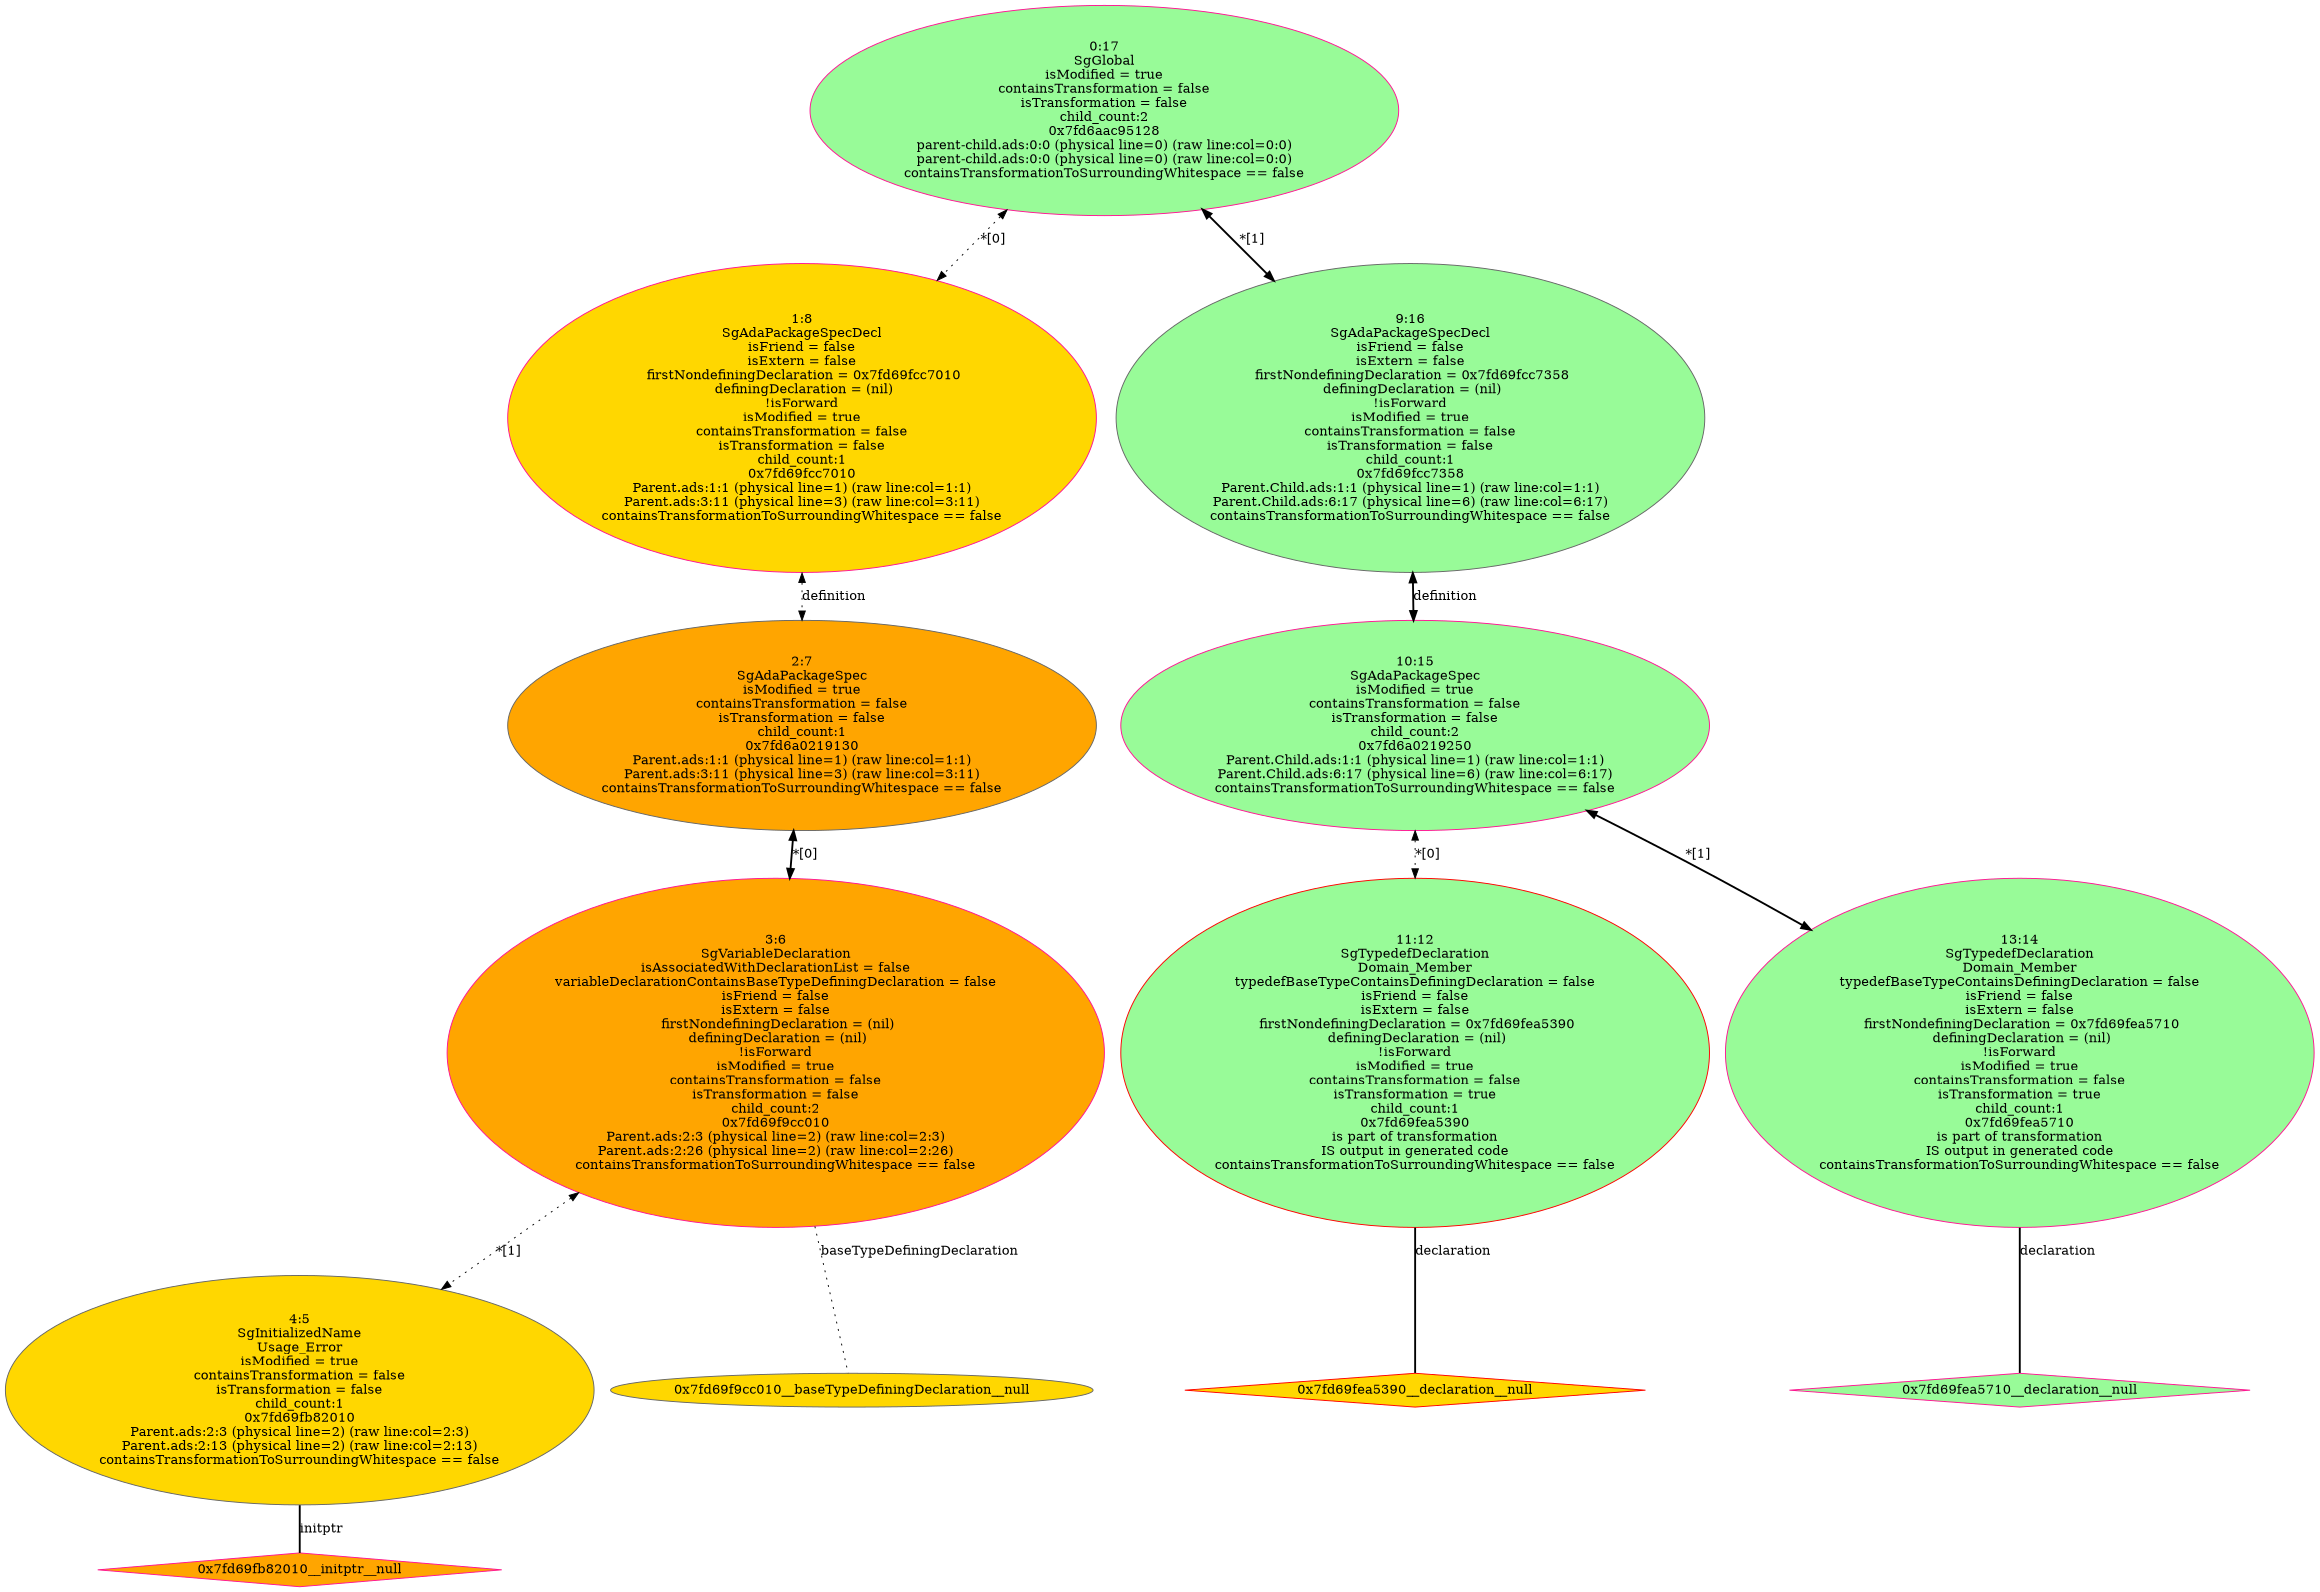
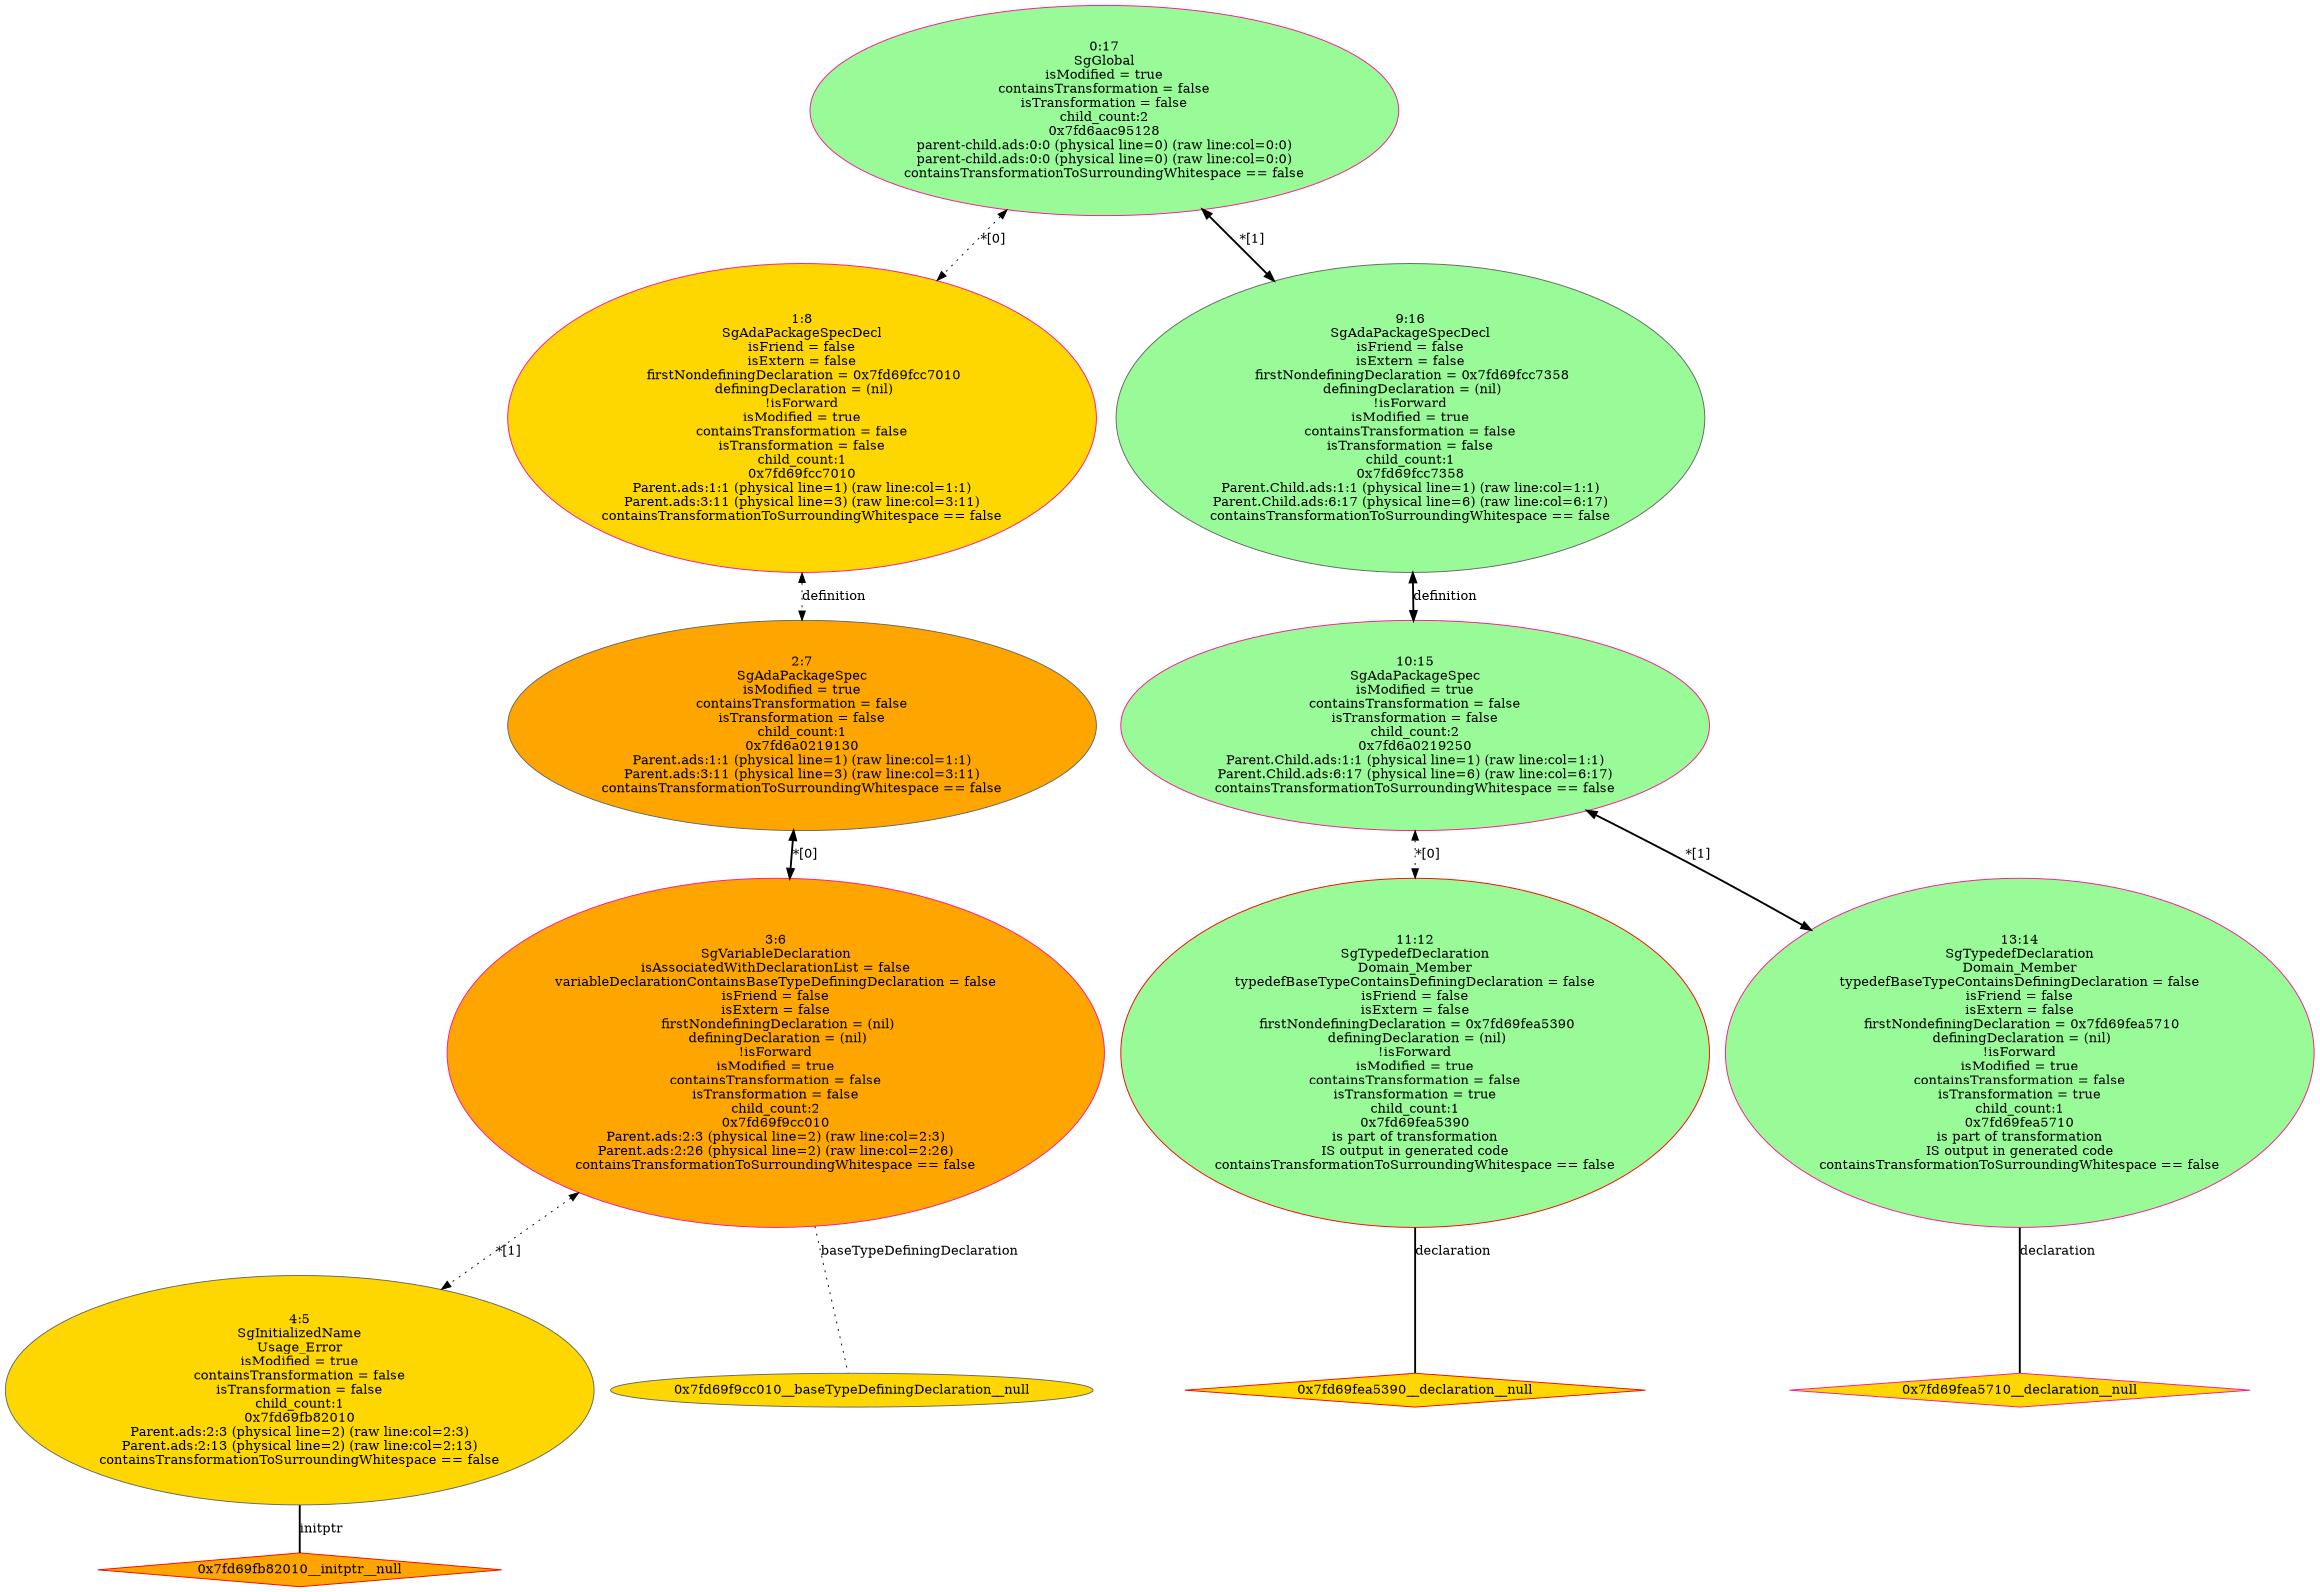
node "0x7fd69fea5710__declaration__null": fillcolor palegreen -> gold
node "0x7fd69fb82010__initptr__null": color deeppink -> red
